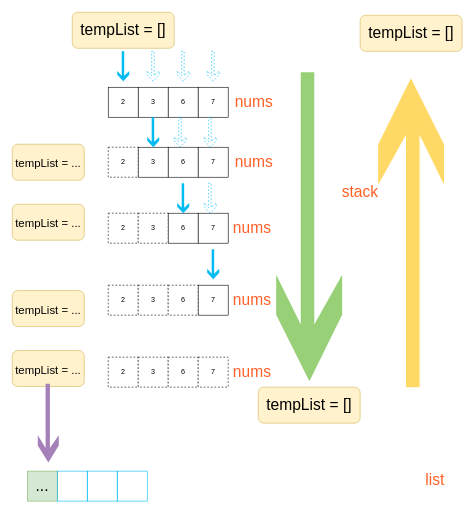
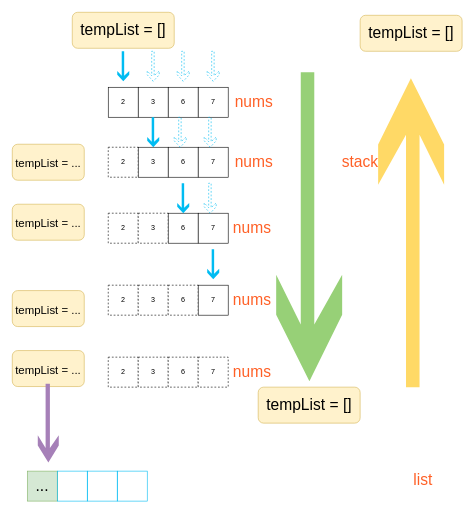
node "stack": moved (360, 192) -> (360, 162)
node "list": moved (435, 480) -> (423, 480)
